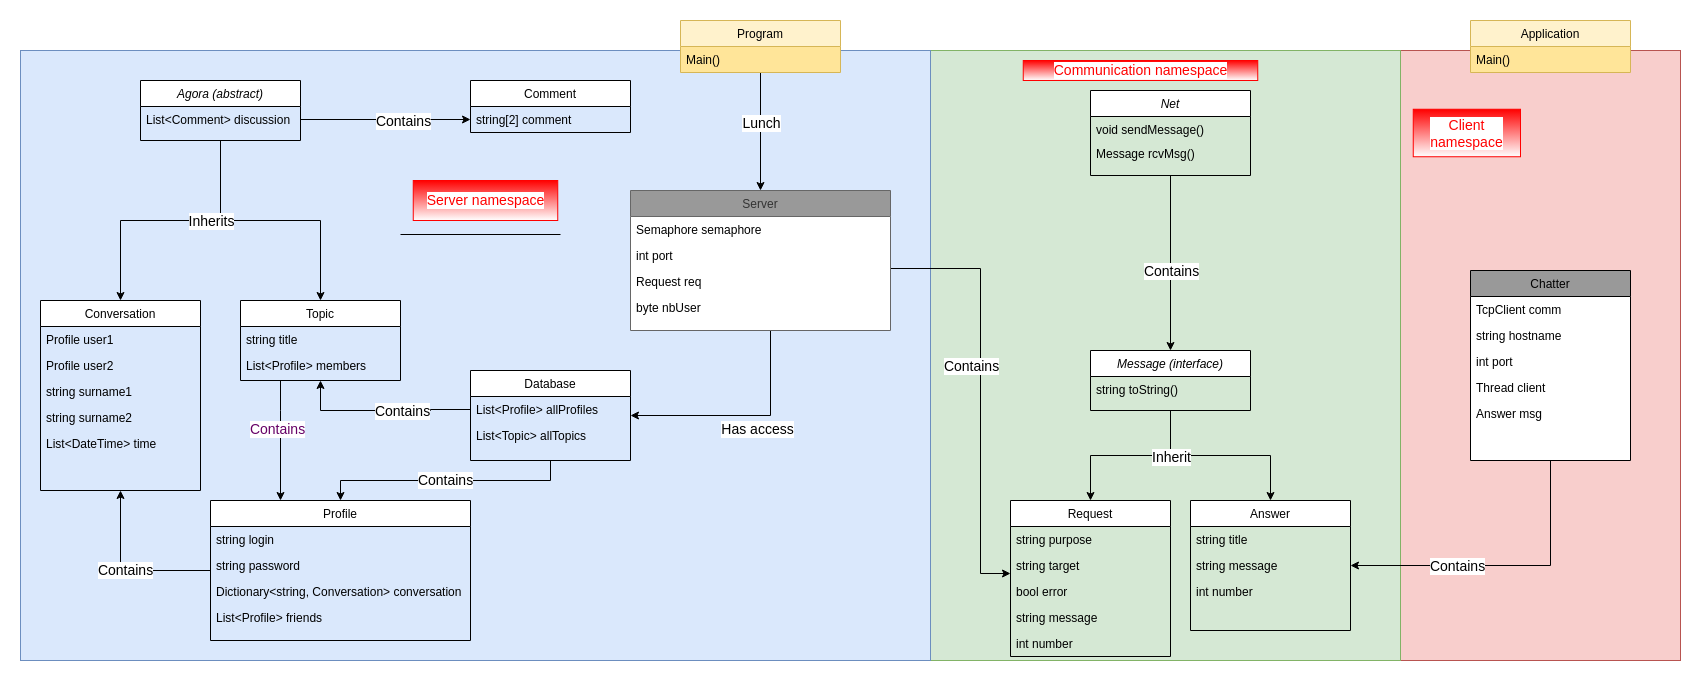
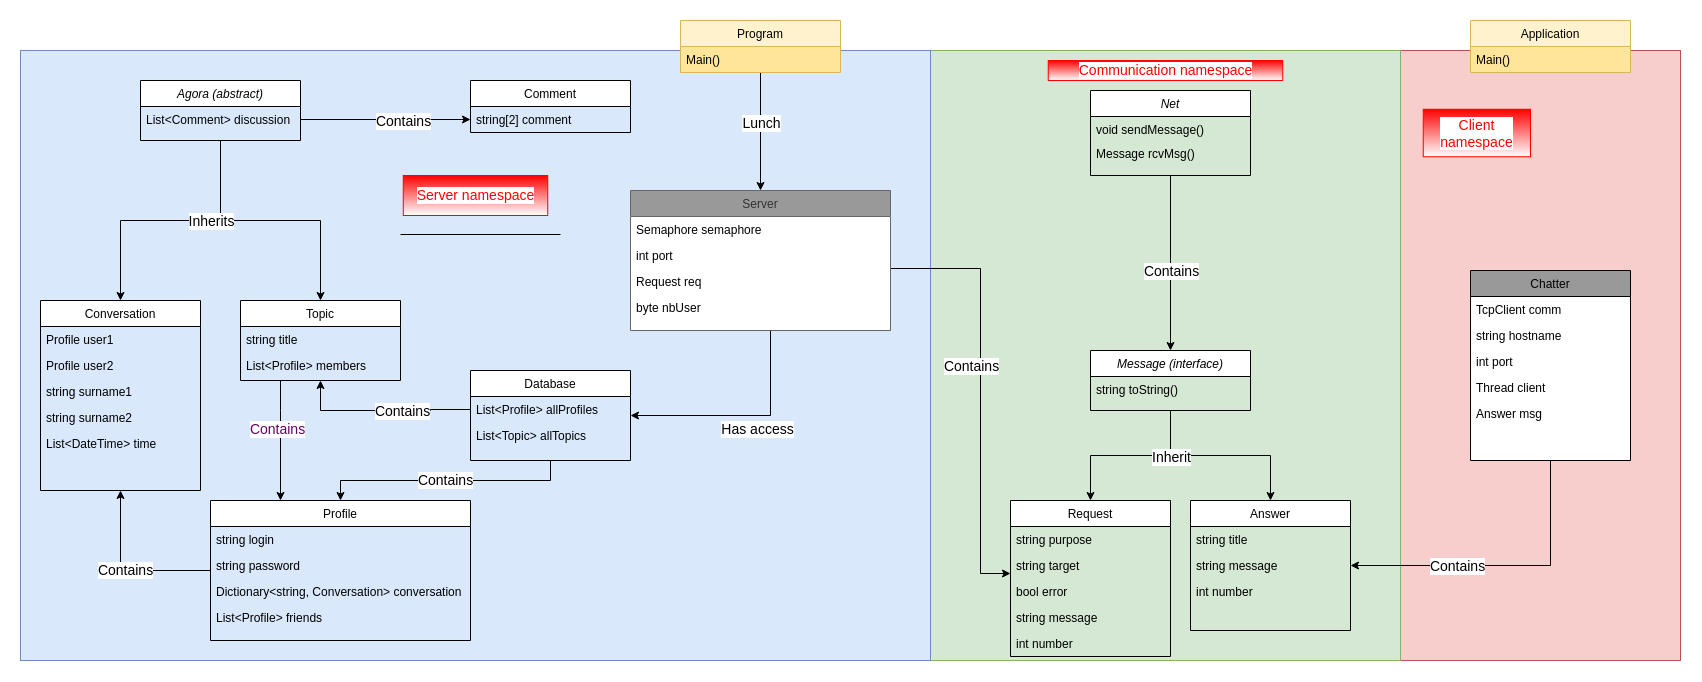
node "Communication namespace": moved (1141, 71) -> (1166, 71)
node "Client namespace": moved (1467, 133) -> (1477, 133)
node "Server namespace": moved (486, 201) -> (476, 196)
